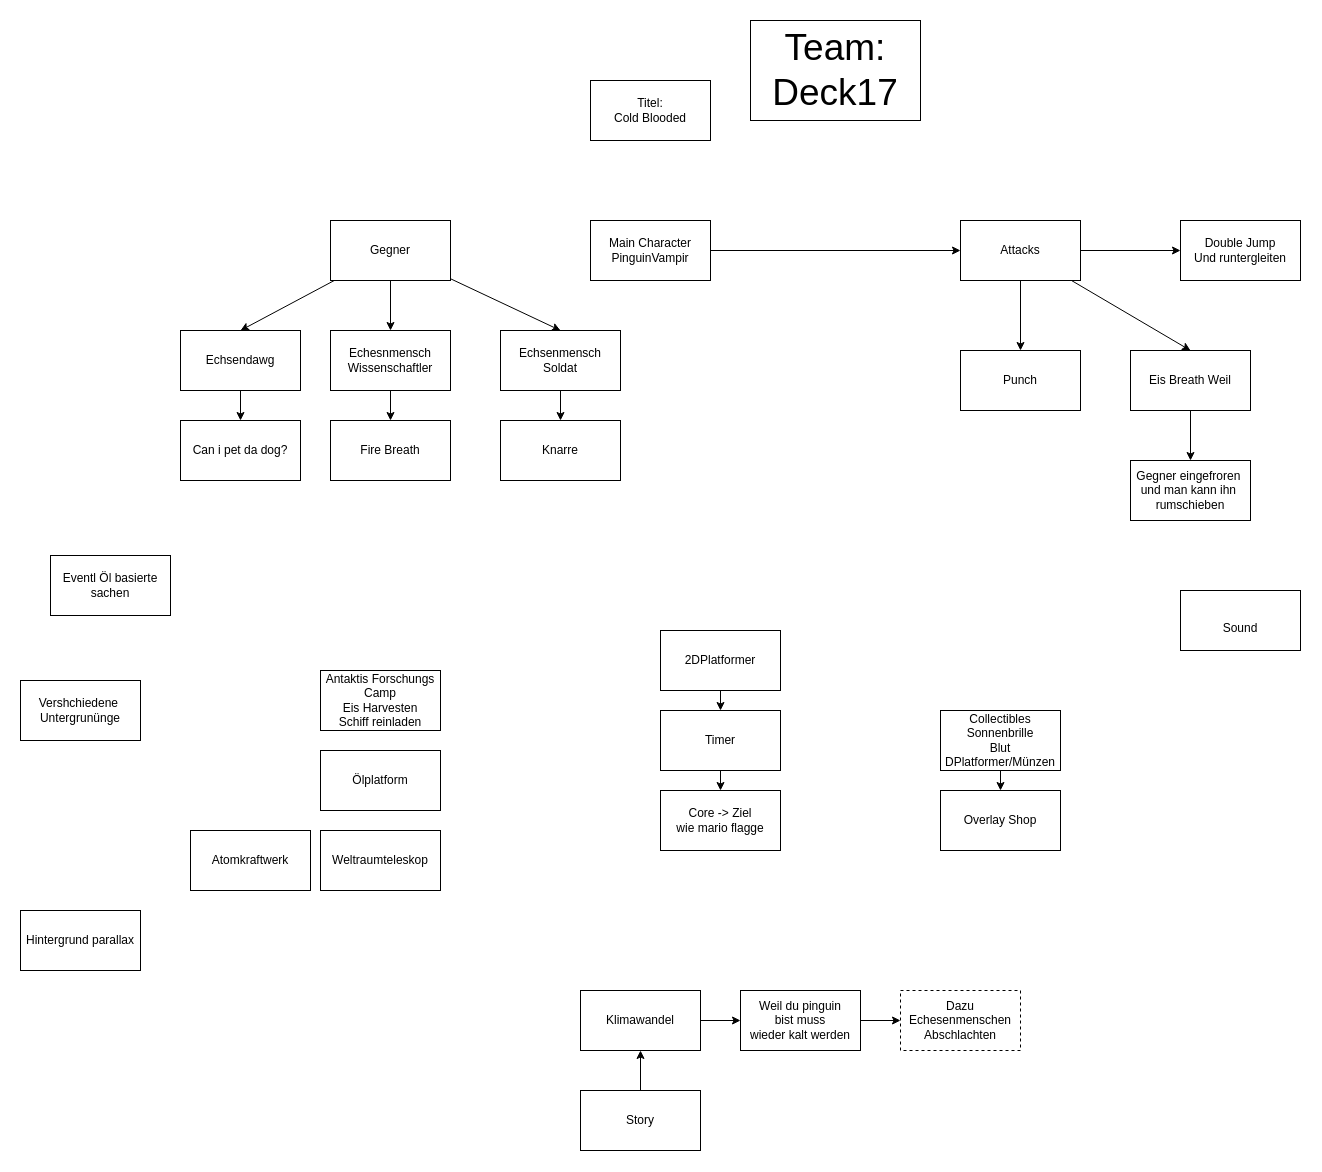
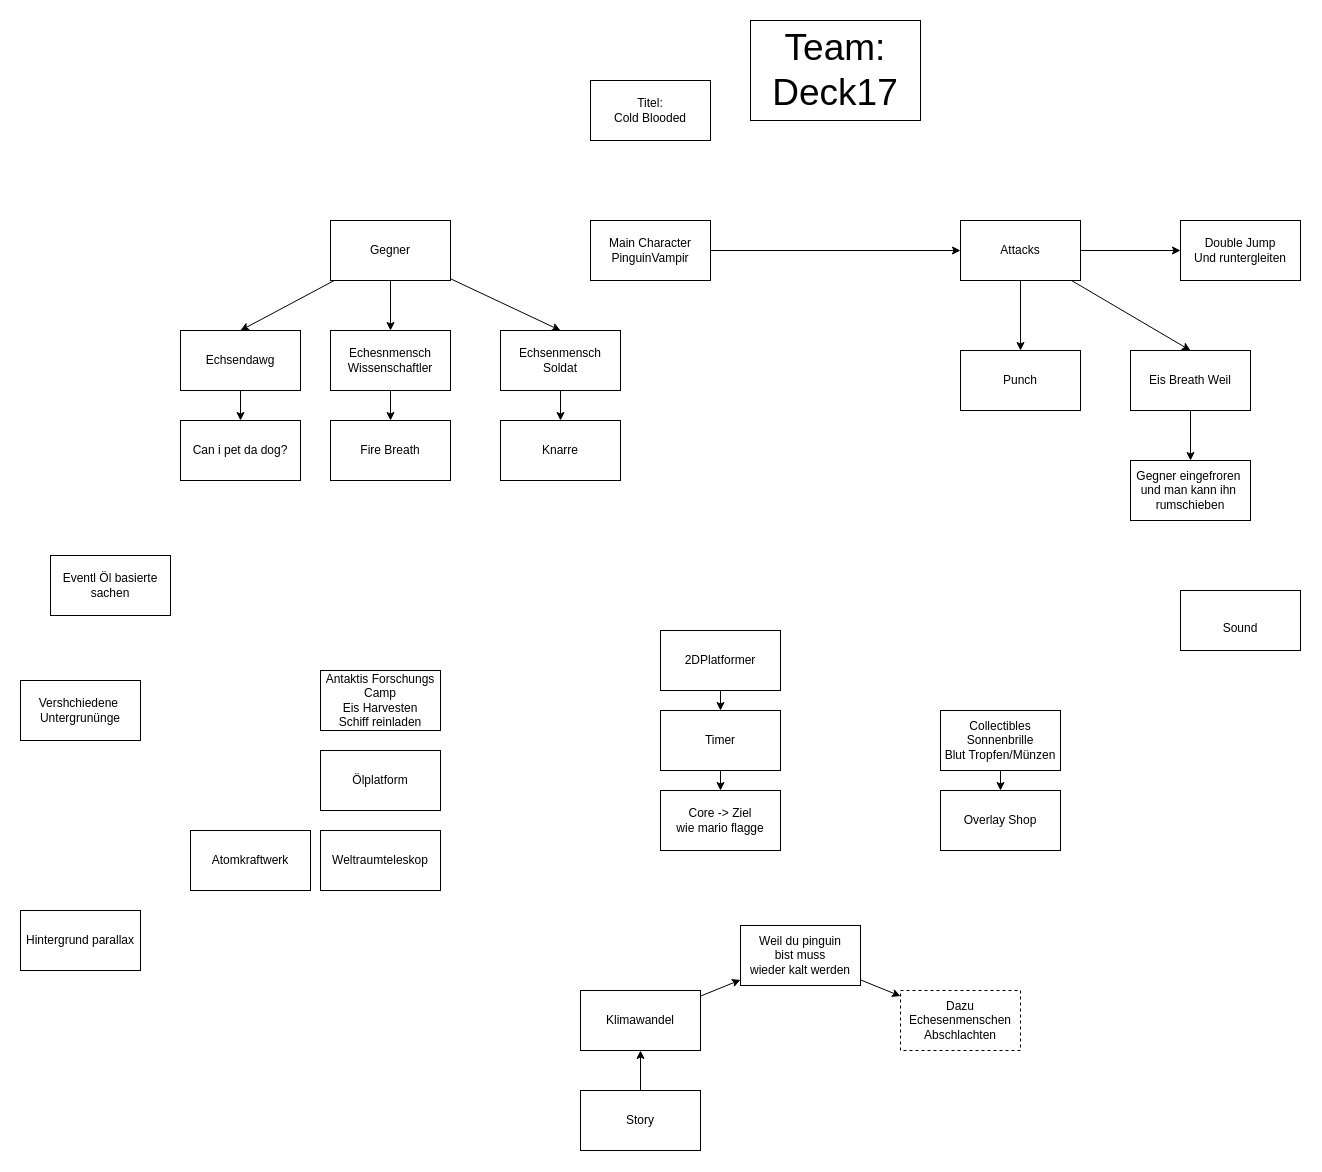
node "Collectibles Sonnenbrille Blut DPlatformer/Münzen": label "Collectibles Sonnenbrille Blut DPlatformer/Münzen" -> "Collectibles Sonnenbrille Blut Tropfen/Münzen"
node "Weil du pinguin bist muss wieder kalt werden": moved (801, 1021) -> (801, 956)
